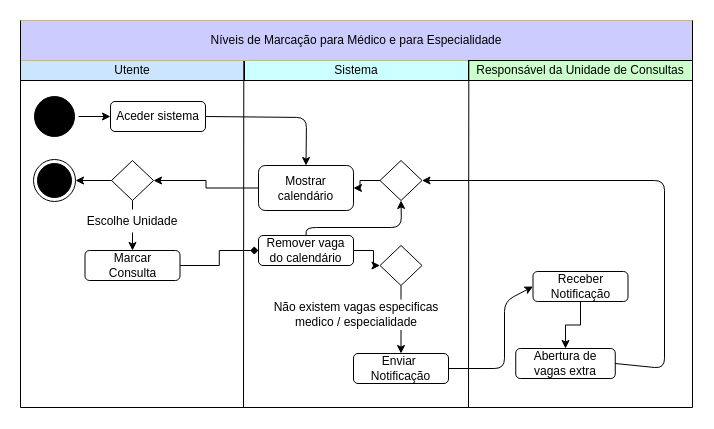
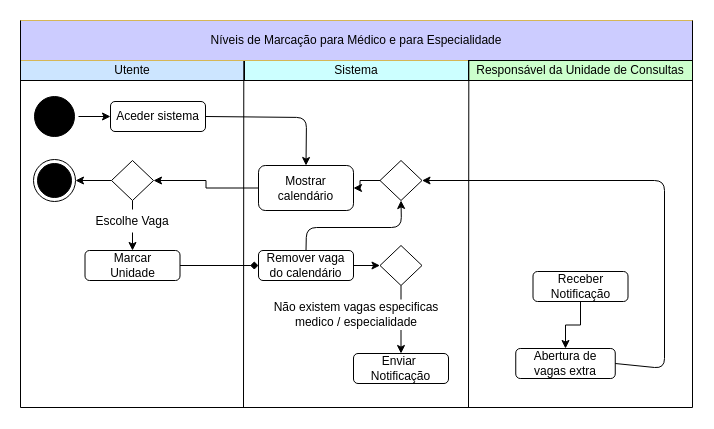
node "Escolhe Unidade": label "Escolhe Unidade" -> "Escolhe Vaga"
node "Remover vaga do calendário": moved (306, 251) -> (306, 266)
node "Marcar Consulta": label "Marcar Consulta" -> "Marcar Unidade"
edge "Enviar Notificação" -> "Receber Notificação": removed
